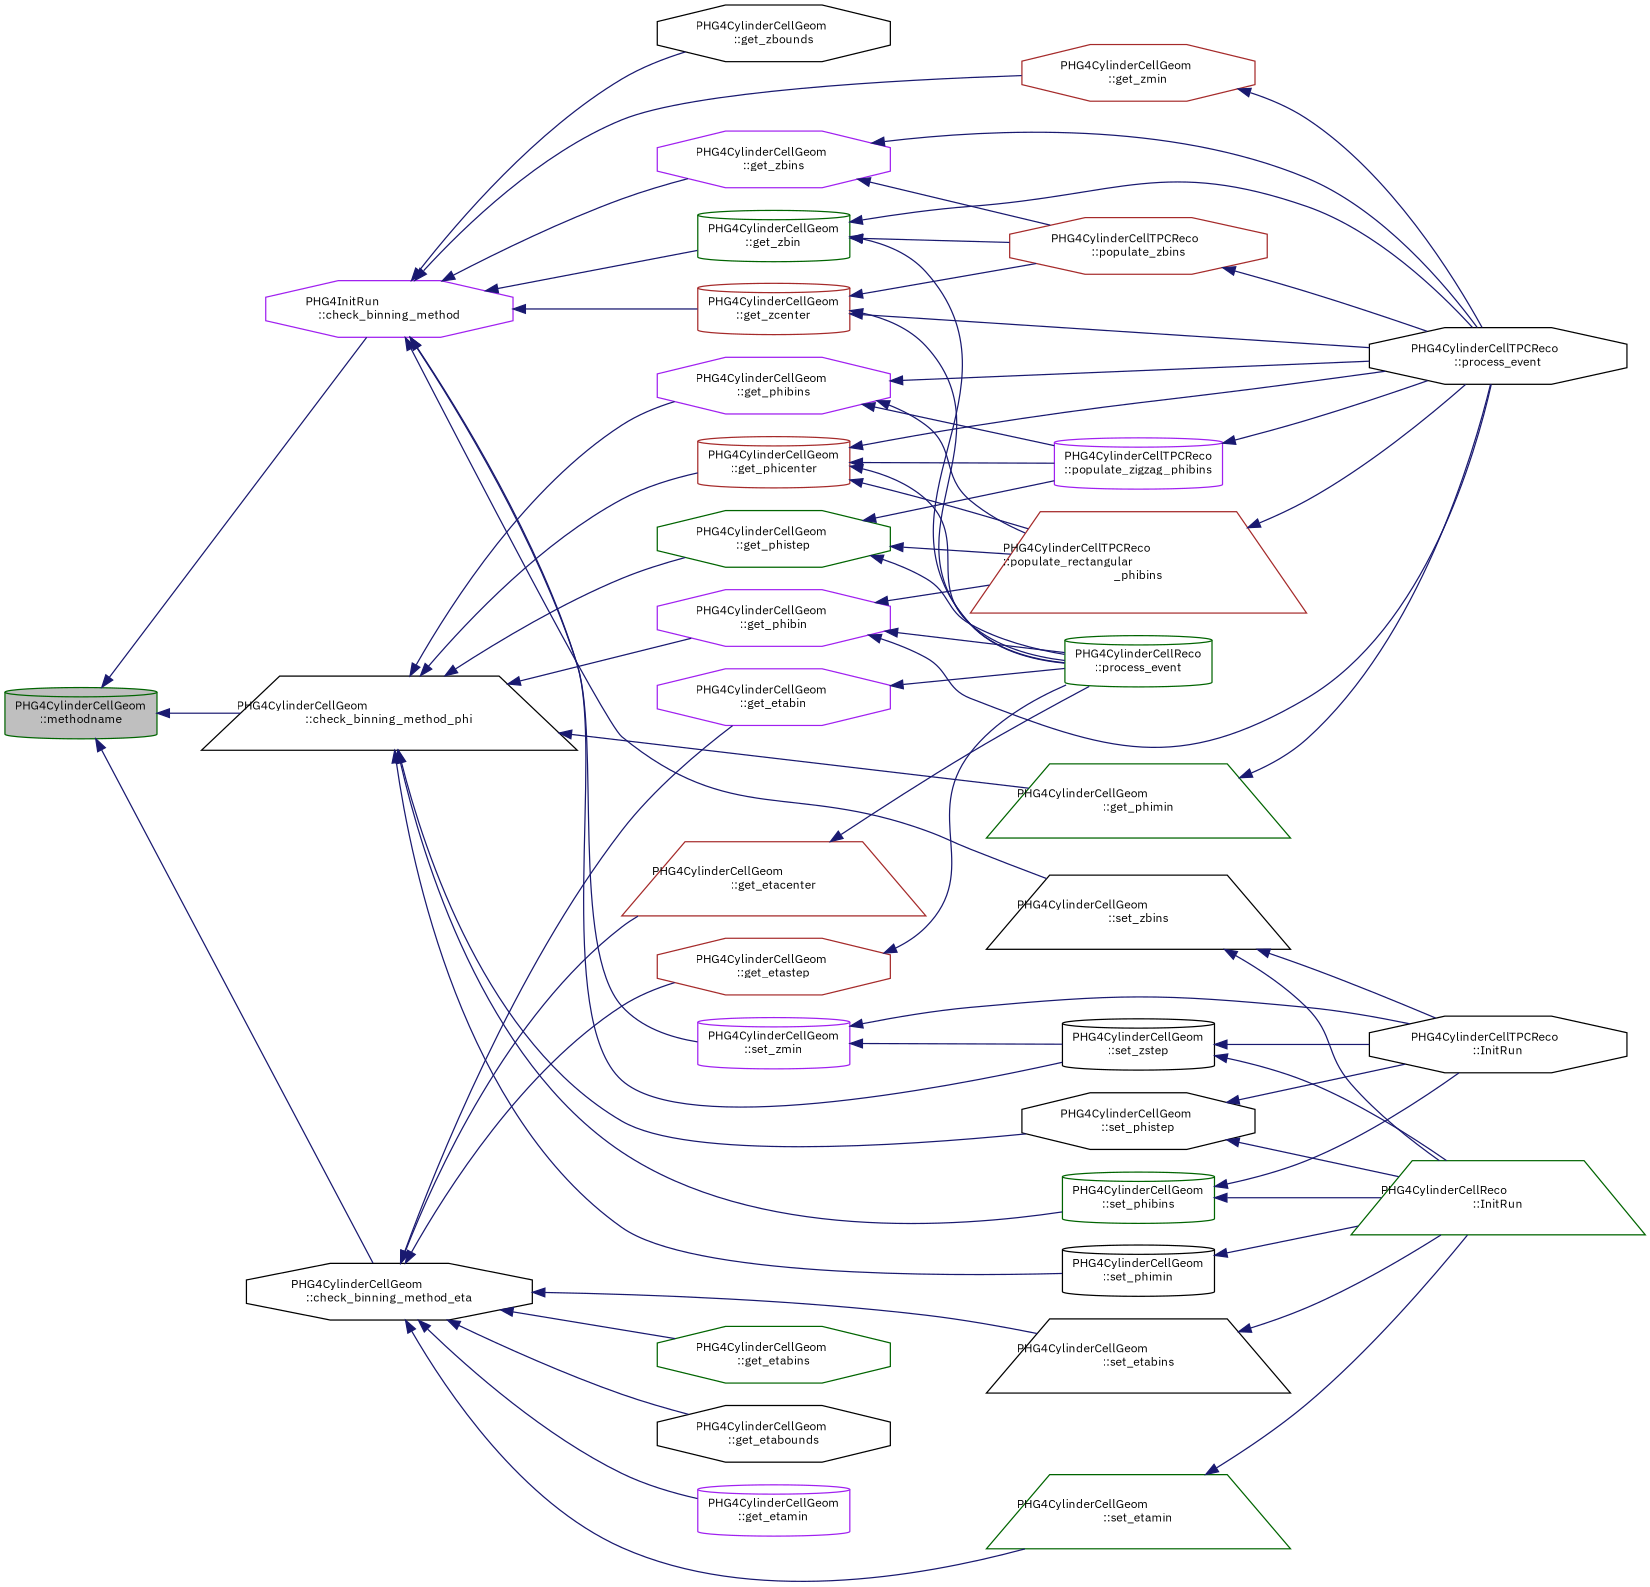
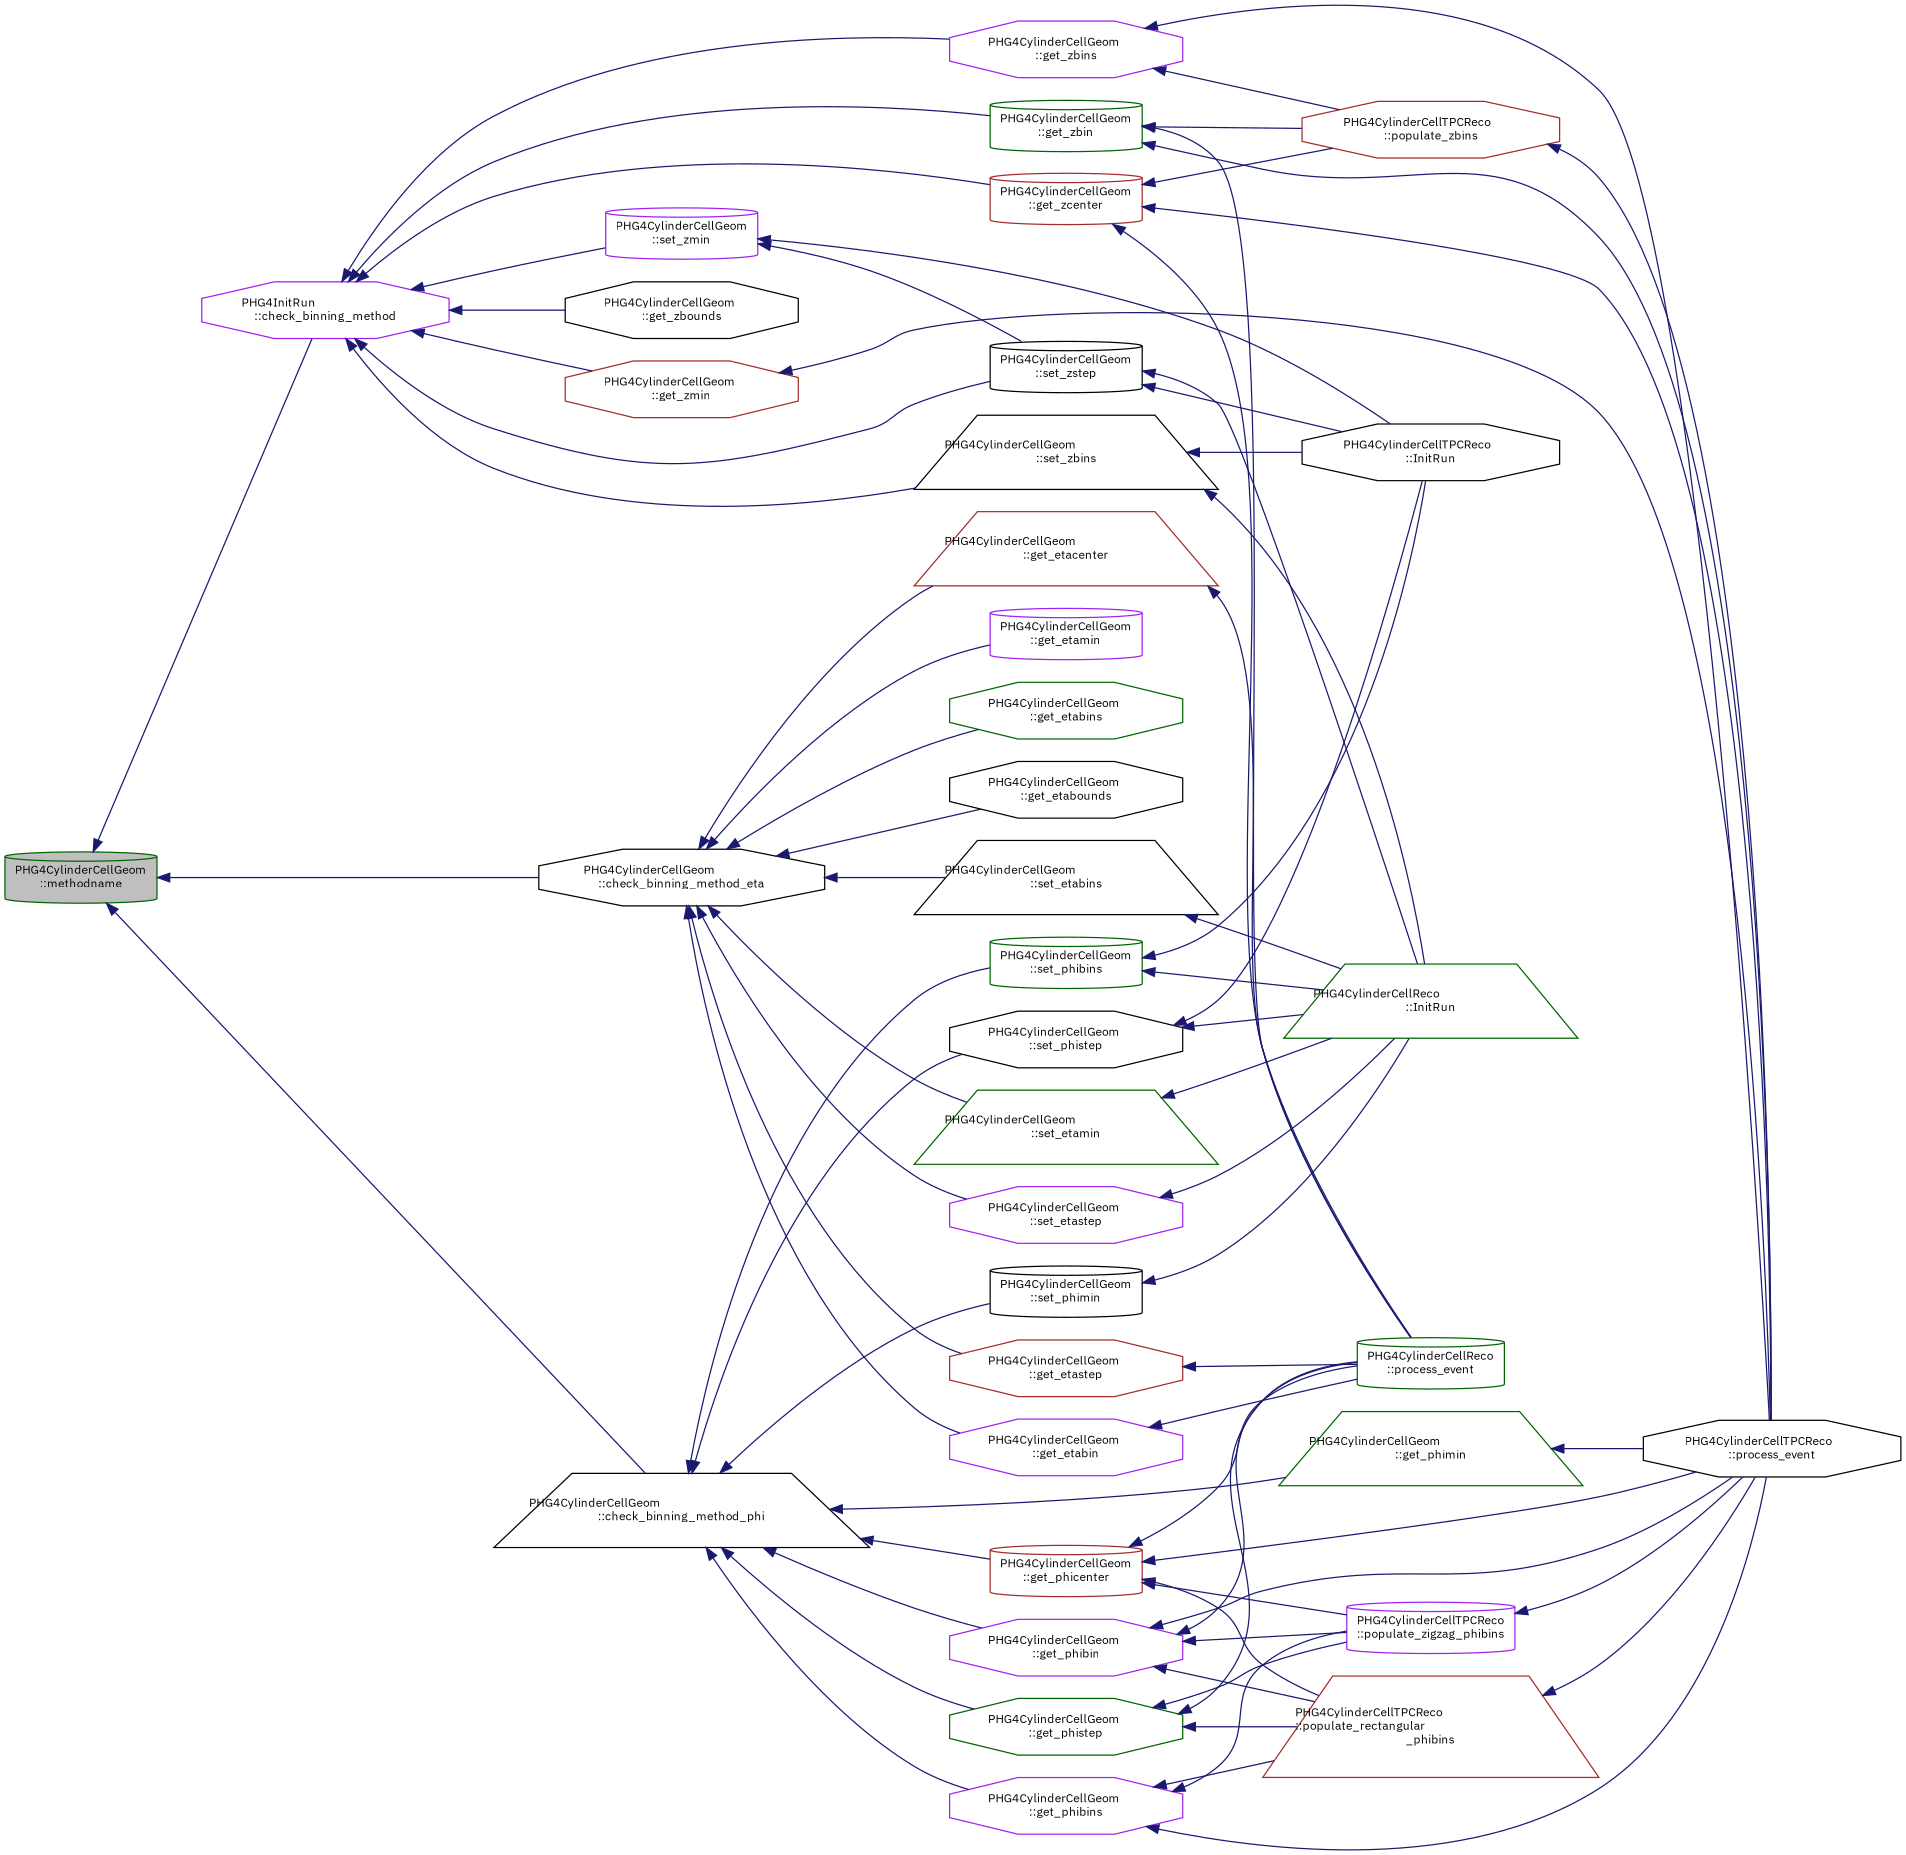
node "PHG4CylinderCellGeom ::set_etastep": added
edge "PHG4CylinderCellTPCReco ::populate_zigzag_phibins" -> "PHG4CylinderCellGeom ::get_phibin": added
